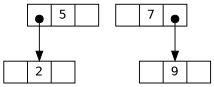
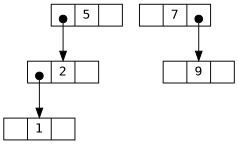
node "1": added
